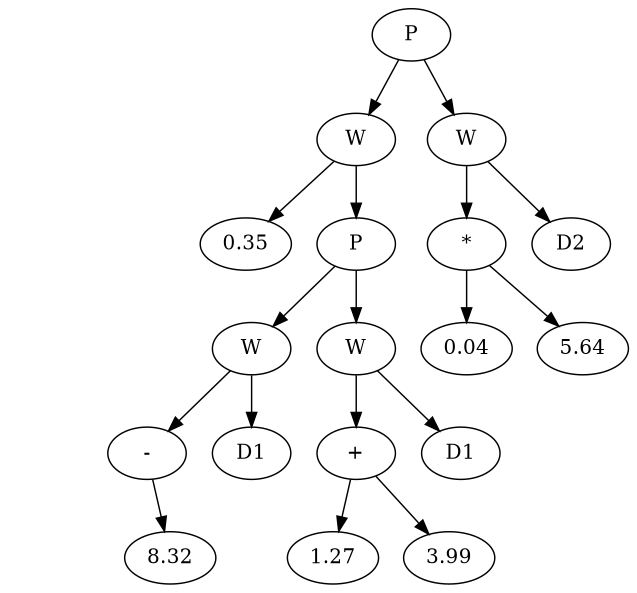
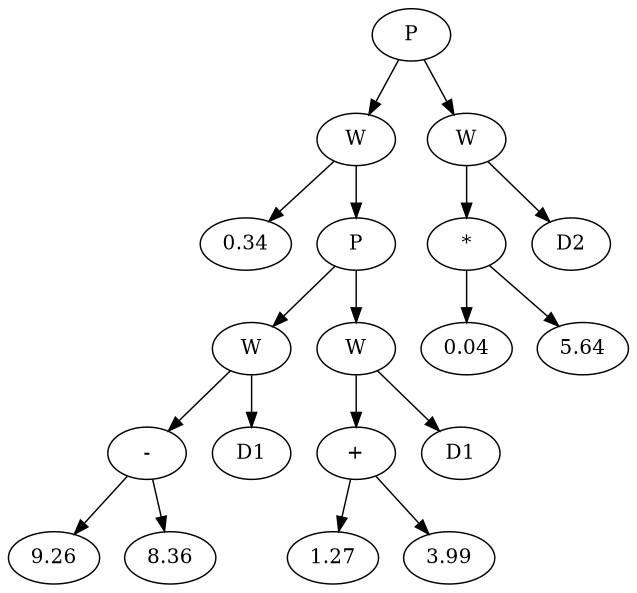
node "0.35": label "0.35" -> "0.34"
node "9.26": added
node "8.32": label "8.32" -> "8.36"
